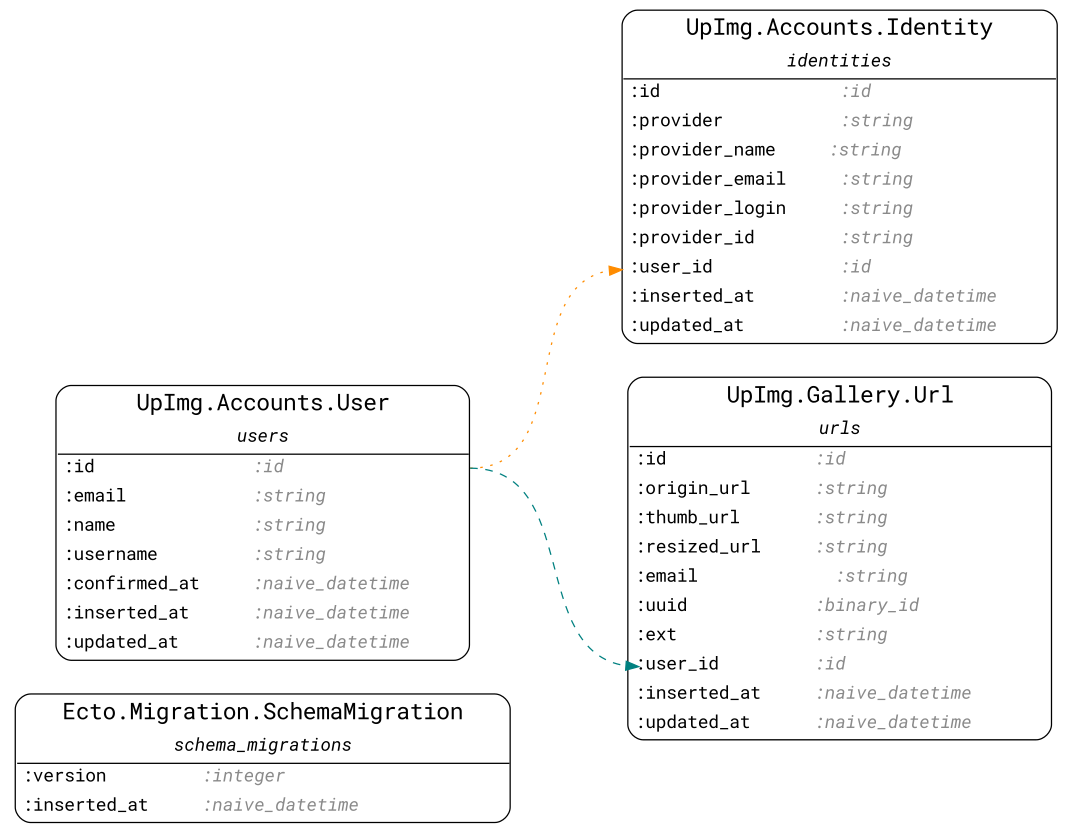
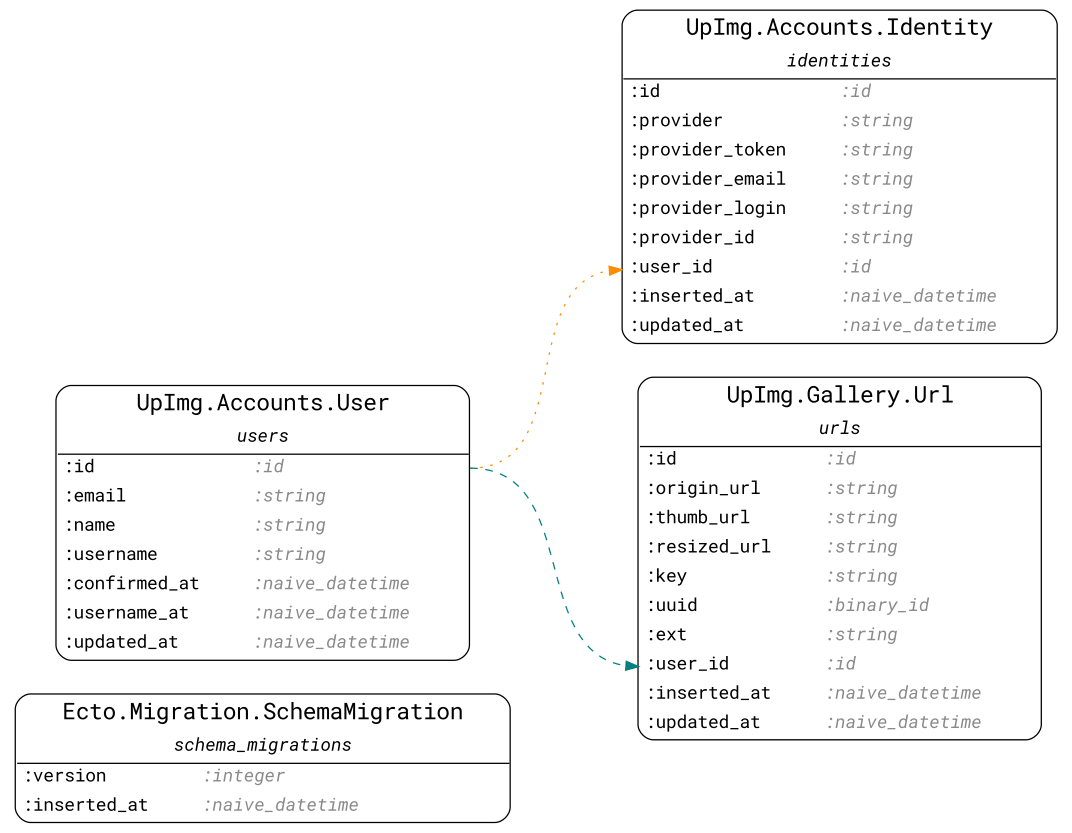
node "UpImg.Accounts.Identity": text ":provider_name" -> ":provider_token"
node "UpImg.Gallery.Url": text ":email" -> ":key"
node "UpImg.Accounts.User": text ":inserted_at" -> ":username_at"
